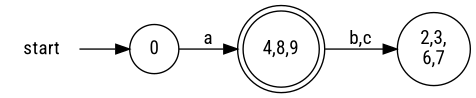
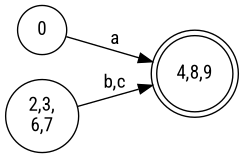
node "start": removed
edge "4,8,9" -> "2,3, 6,7": reversed
